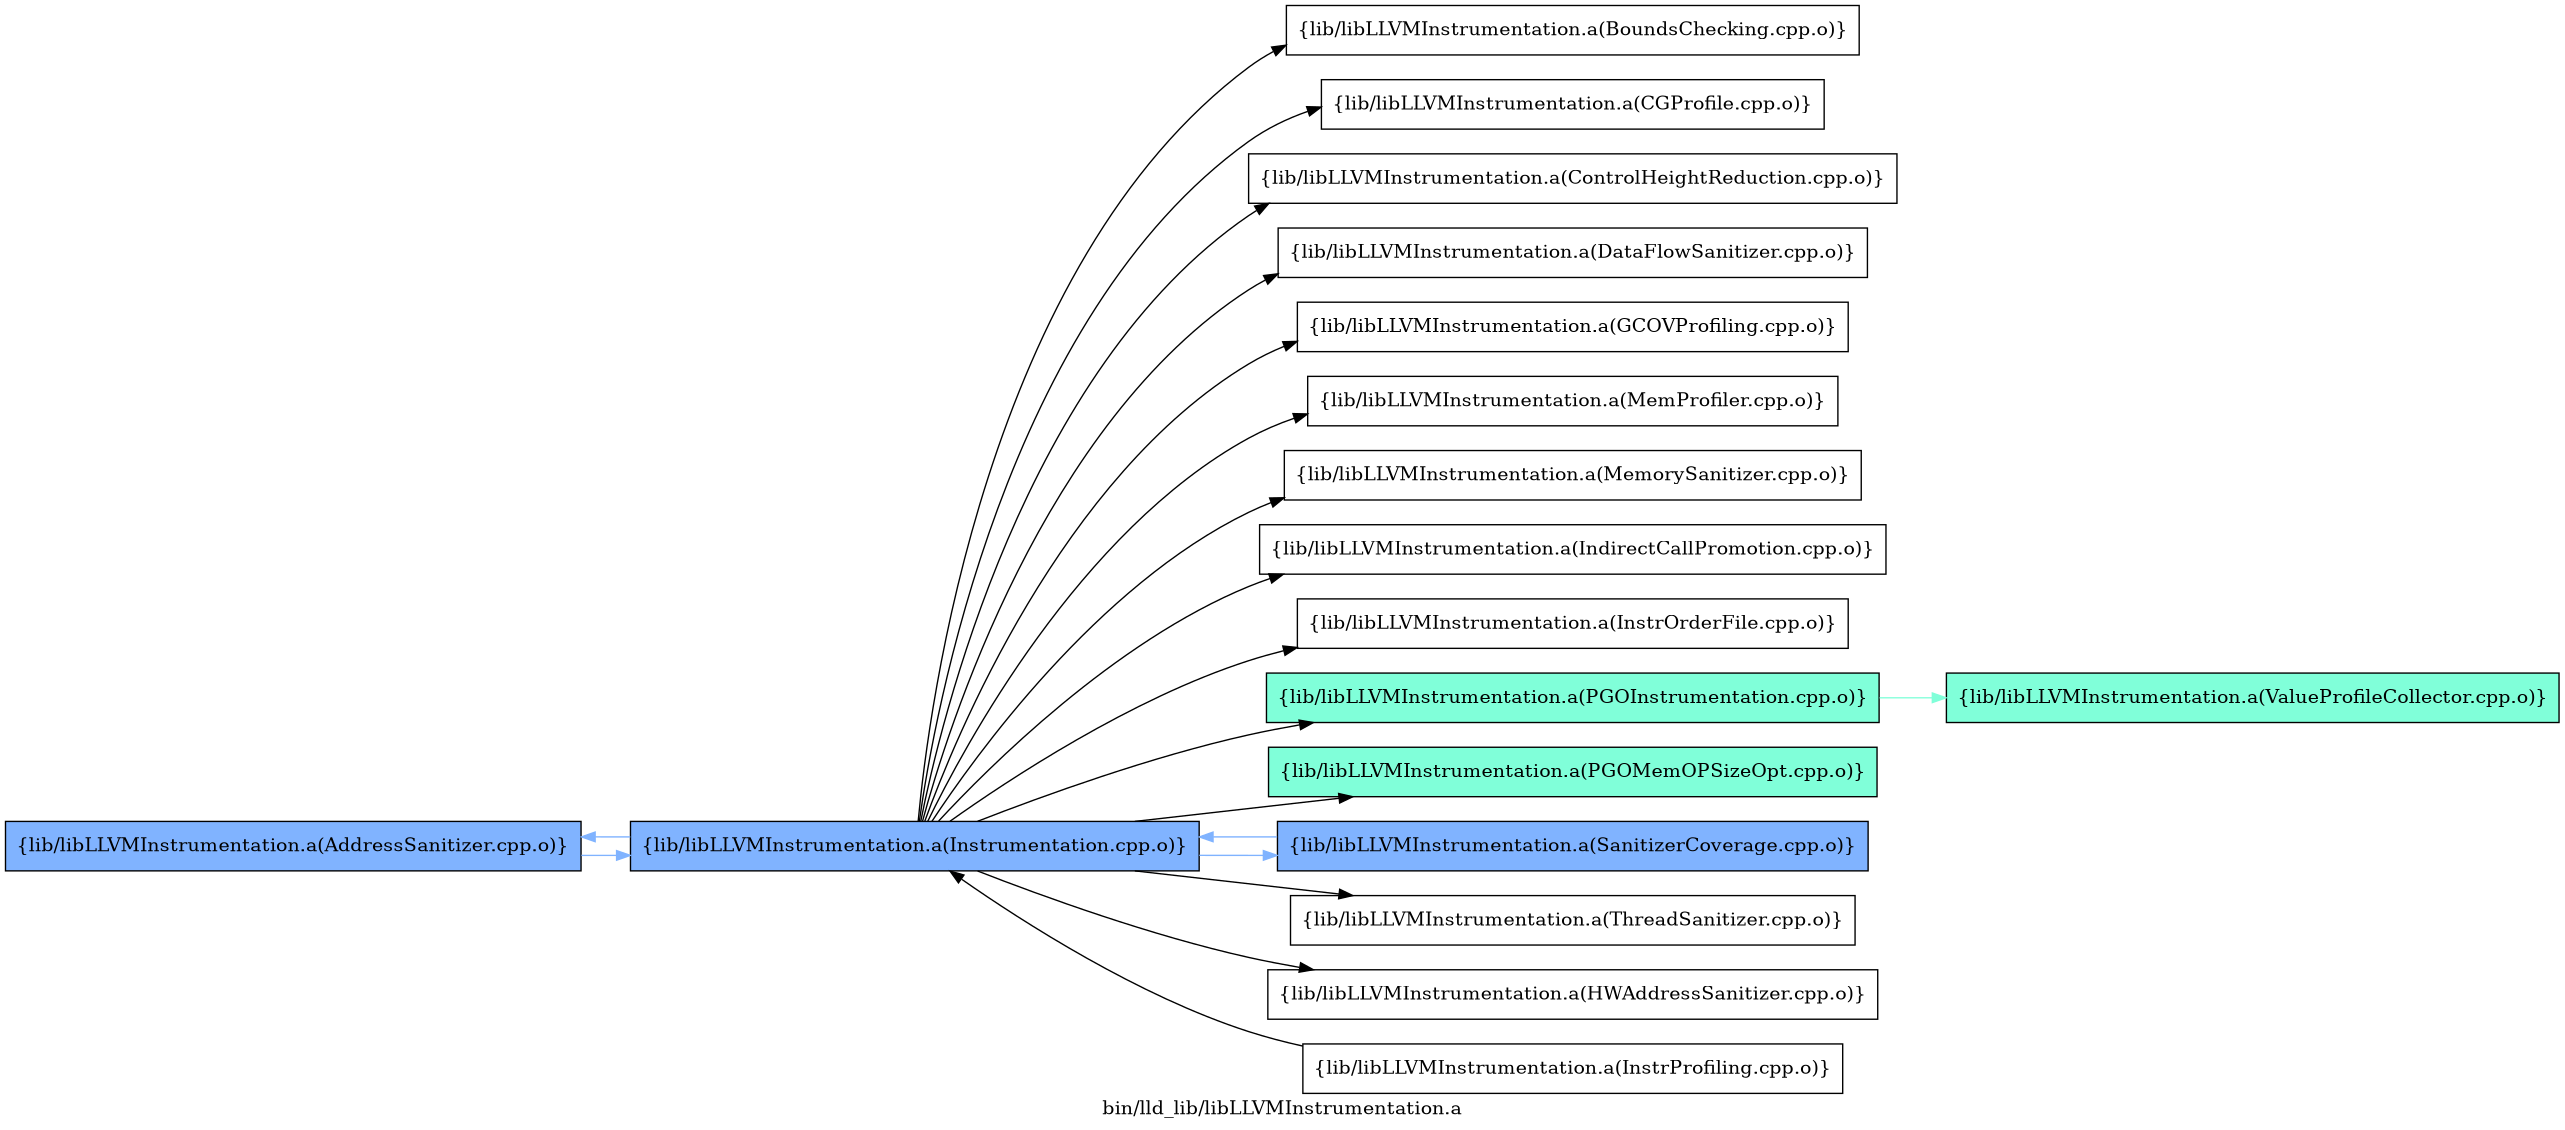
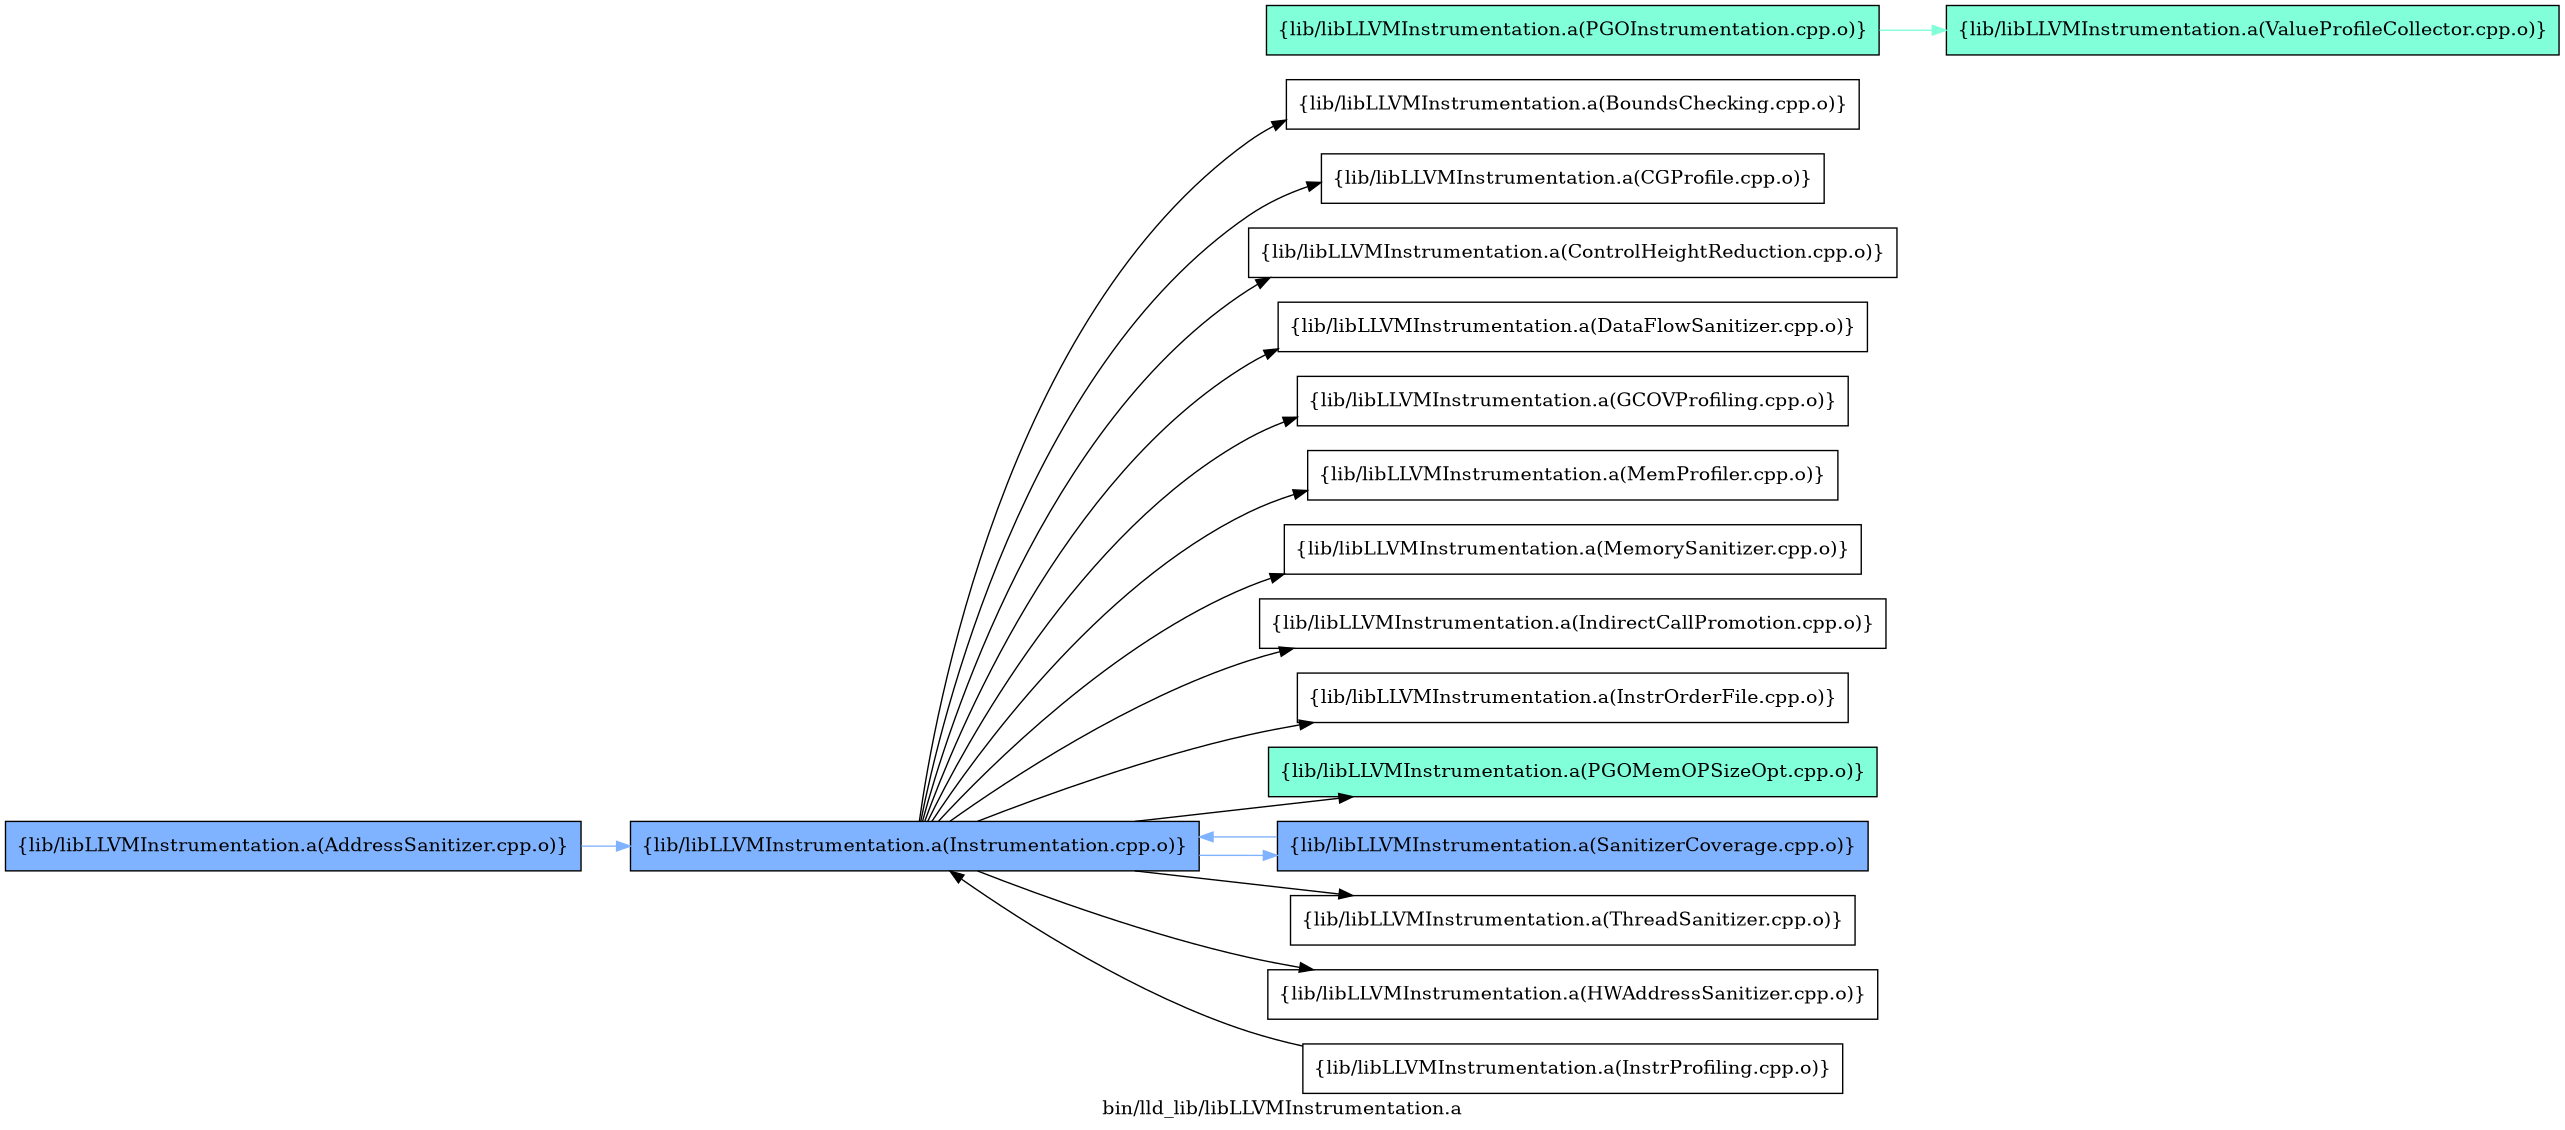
edge "{lib/libLLVMInstrumentation.a(Instrumentation.cpp.o)}" -> "{lib/libLLVMInstrumentation.a(PGOInstrumentation.cpp.o)}": removed
edge "{lib/libLLVMInstrumentation.a(Instrumentation.cpp.o)}" -> "{lib/libLLVMInstrumentation.a(AddressSanitizer.cpp.o)}": removed
